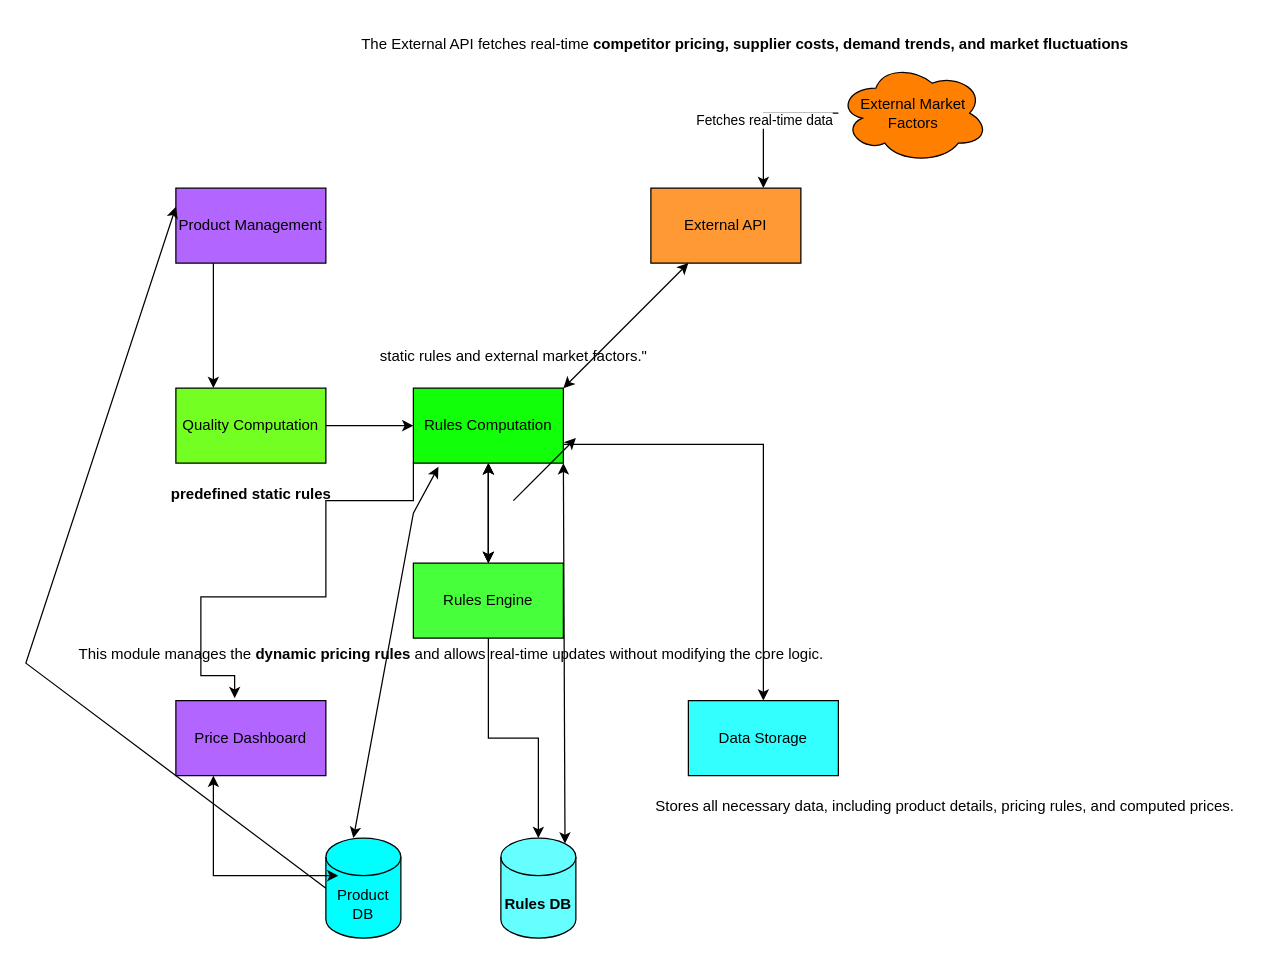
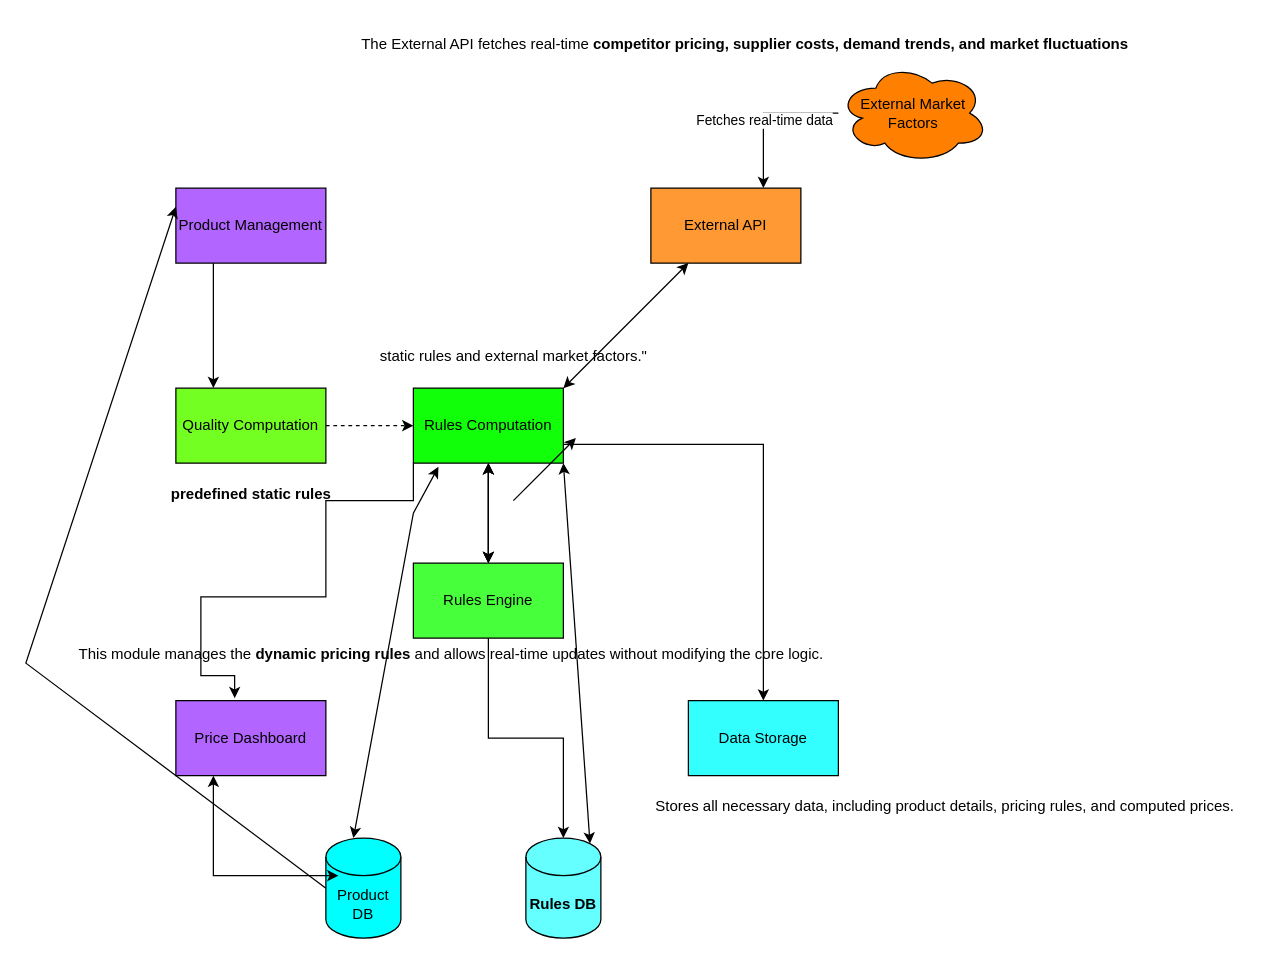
edge "Quality Computation" -> "Rules Computation": style solid -> dashed
node "Rules DB": moved (538, 888) -> (563, 888)
